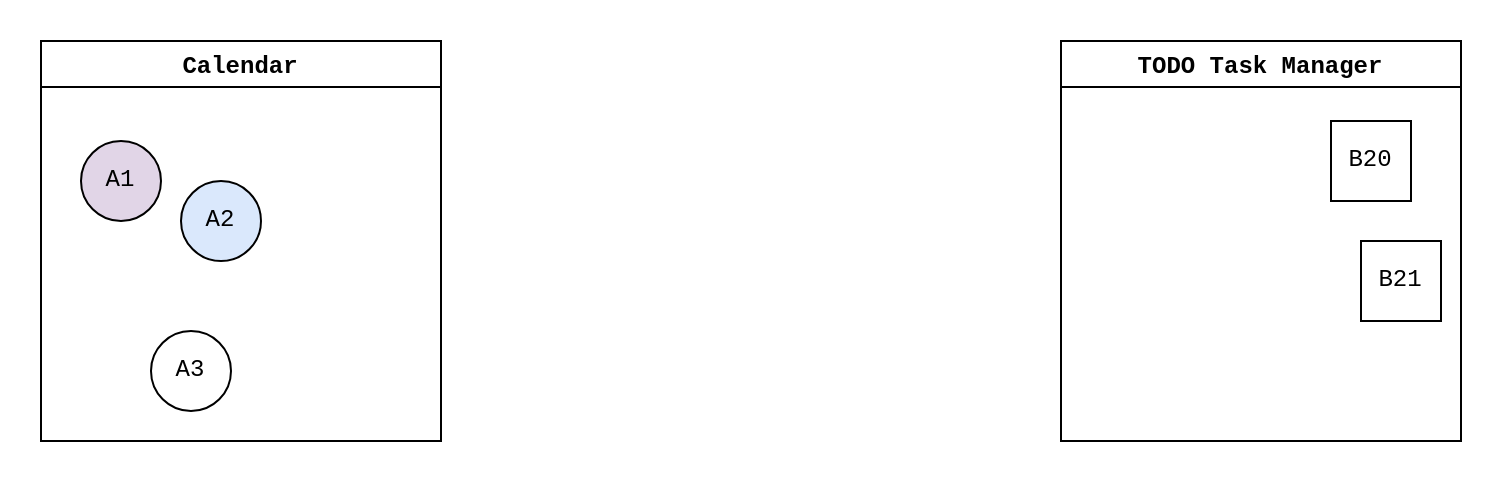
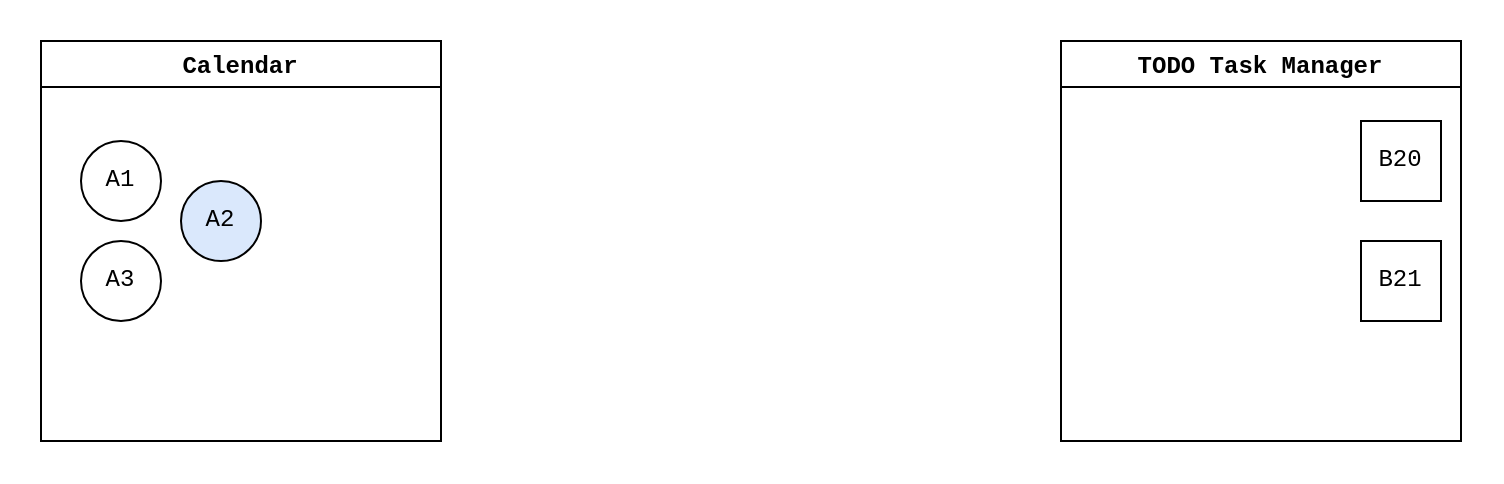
node "B20": moved (1371, 161) -> (1401, 161)
node "A1": fillcolor #e1d5e7 -> #ffffff
node "A3": moved (191, 371) -> (121, 281)
